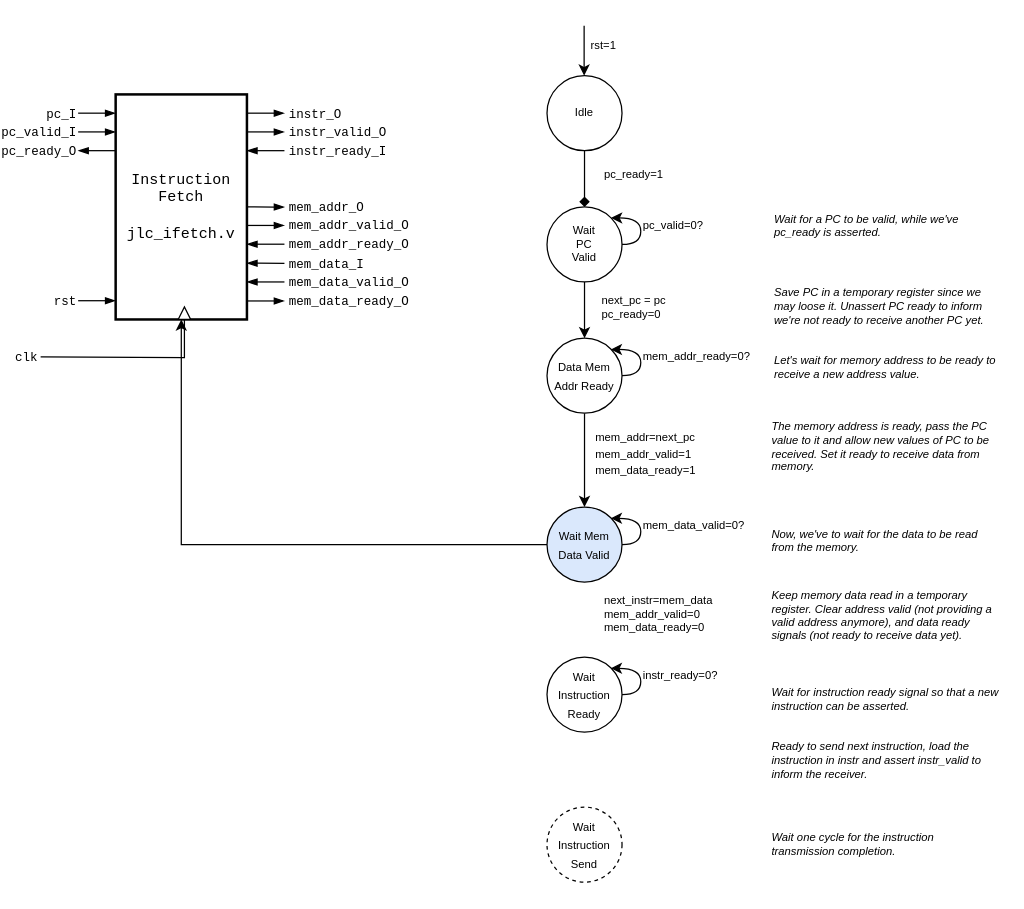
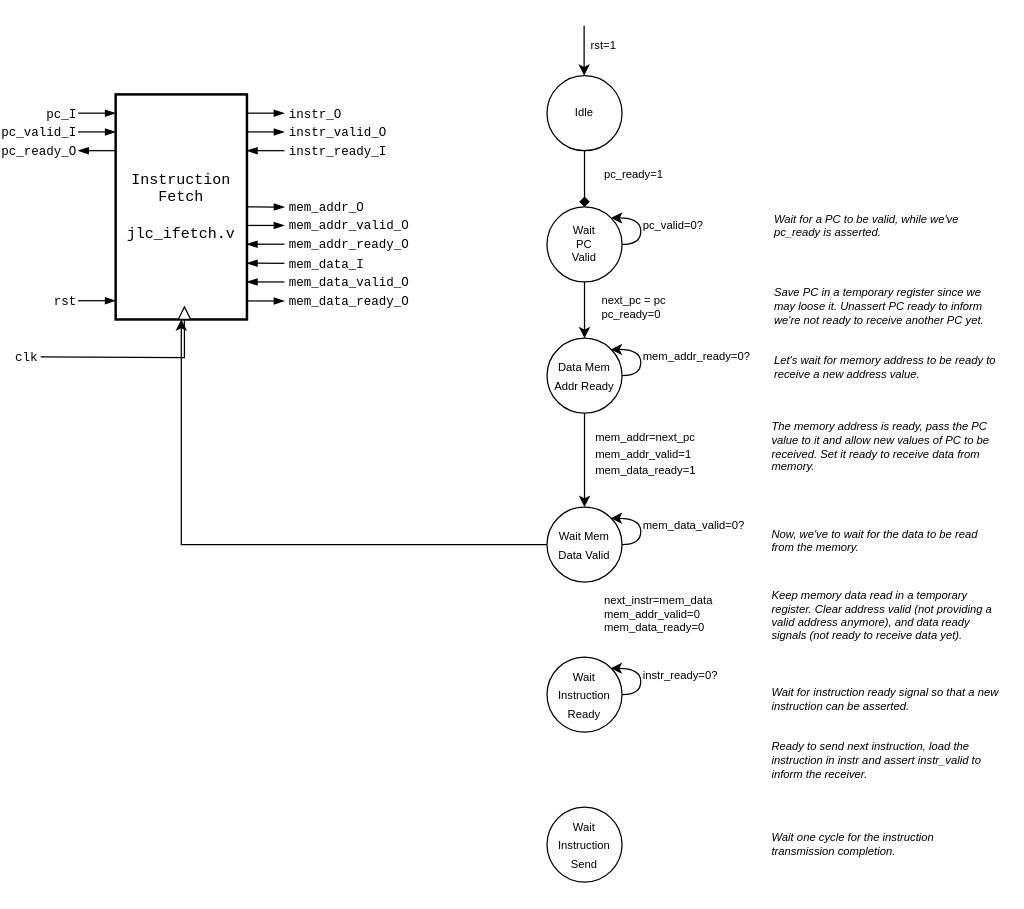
node "Wait Mem Data Valid": fillcolor #dae8fc -> #ffffff
node "Wait Instruction Send": style dashed -> solid
